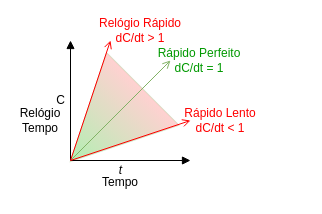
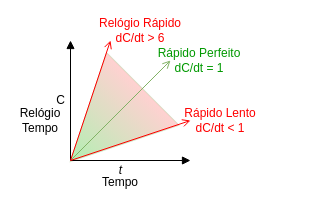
node "Relógio Rápido dC/dt > 1": label "Relógio Rápido dC/dt > 1" -> "Relógio Rápido dC/dt > 6"
